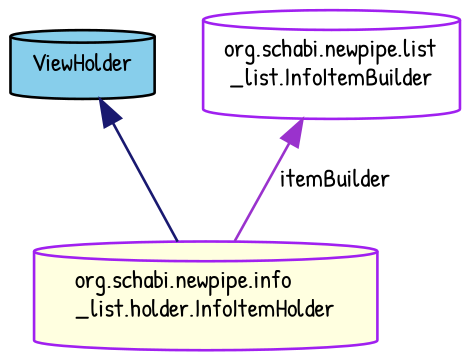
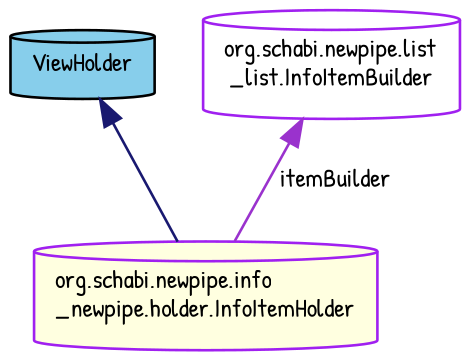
node "org.schabi.newpipe.info _list.holder.InfoItemHolder": label "org.schabi.newpipe.info _list.holder.InfoItemHolder" -> "org.schabi.newpipe.info _newpipe.holder.InfoItemHolder"
